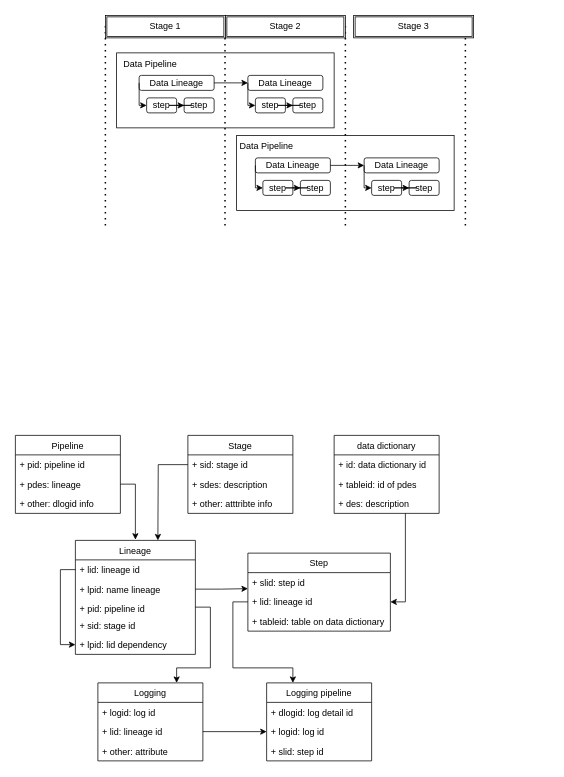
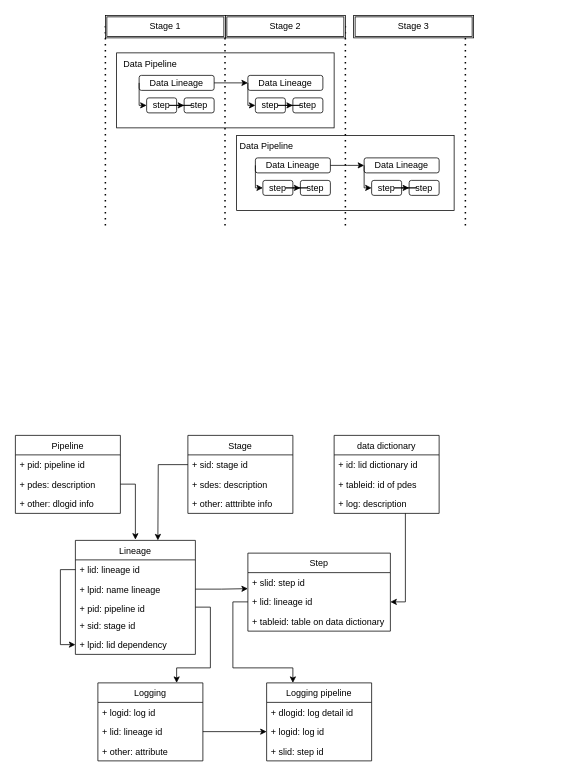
node "+ id: data dictionary id": label "+ id: data dictionary id" -> "+ id: lid dictionary id"
node "+ pdes: lineage": label "+ pdes: lineage" -> "+ pdes: description"
node "+ des: description": label "+ des: description" -> "+ log: description"
